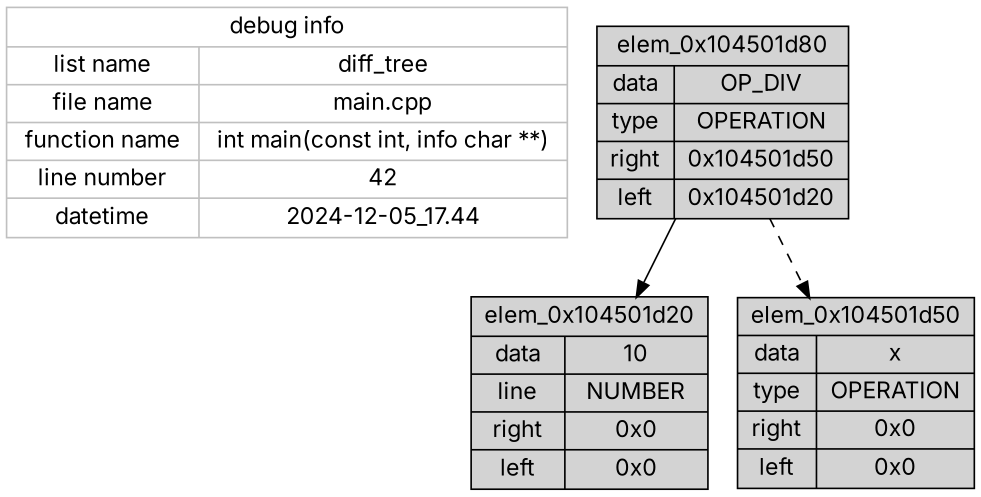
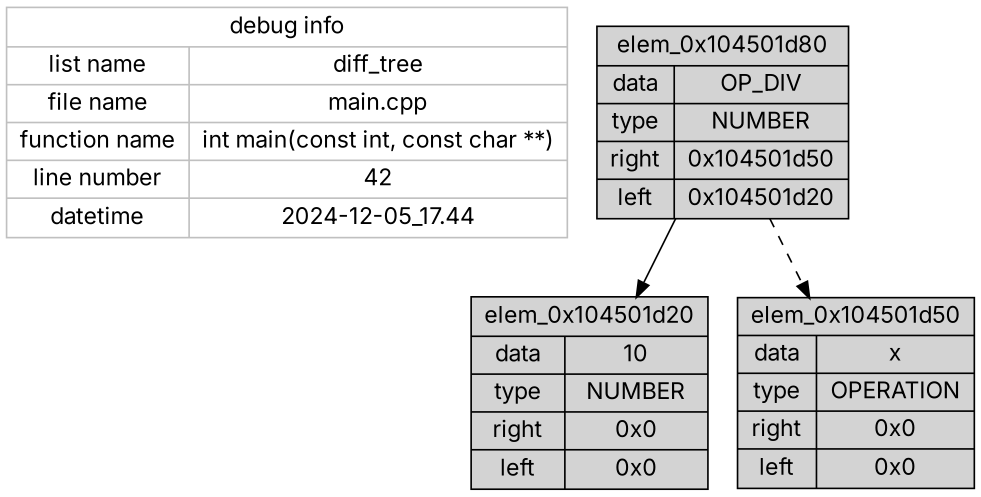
node "elem_0x104501d80": text "OPERATION" -> "NUMBER"
node "debug info": text "int main(const int, info char **)" -> "int main(const int, const char **)"
node "elem_0x104501d20": text "line" -> "type"
